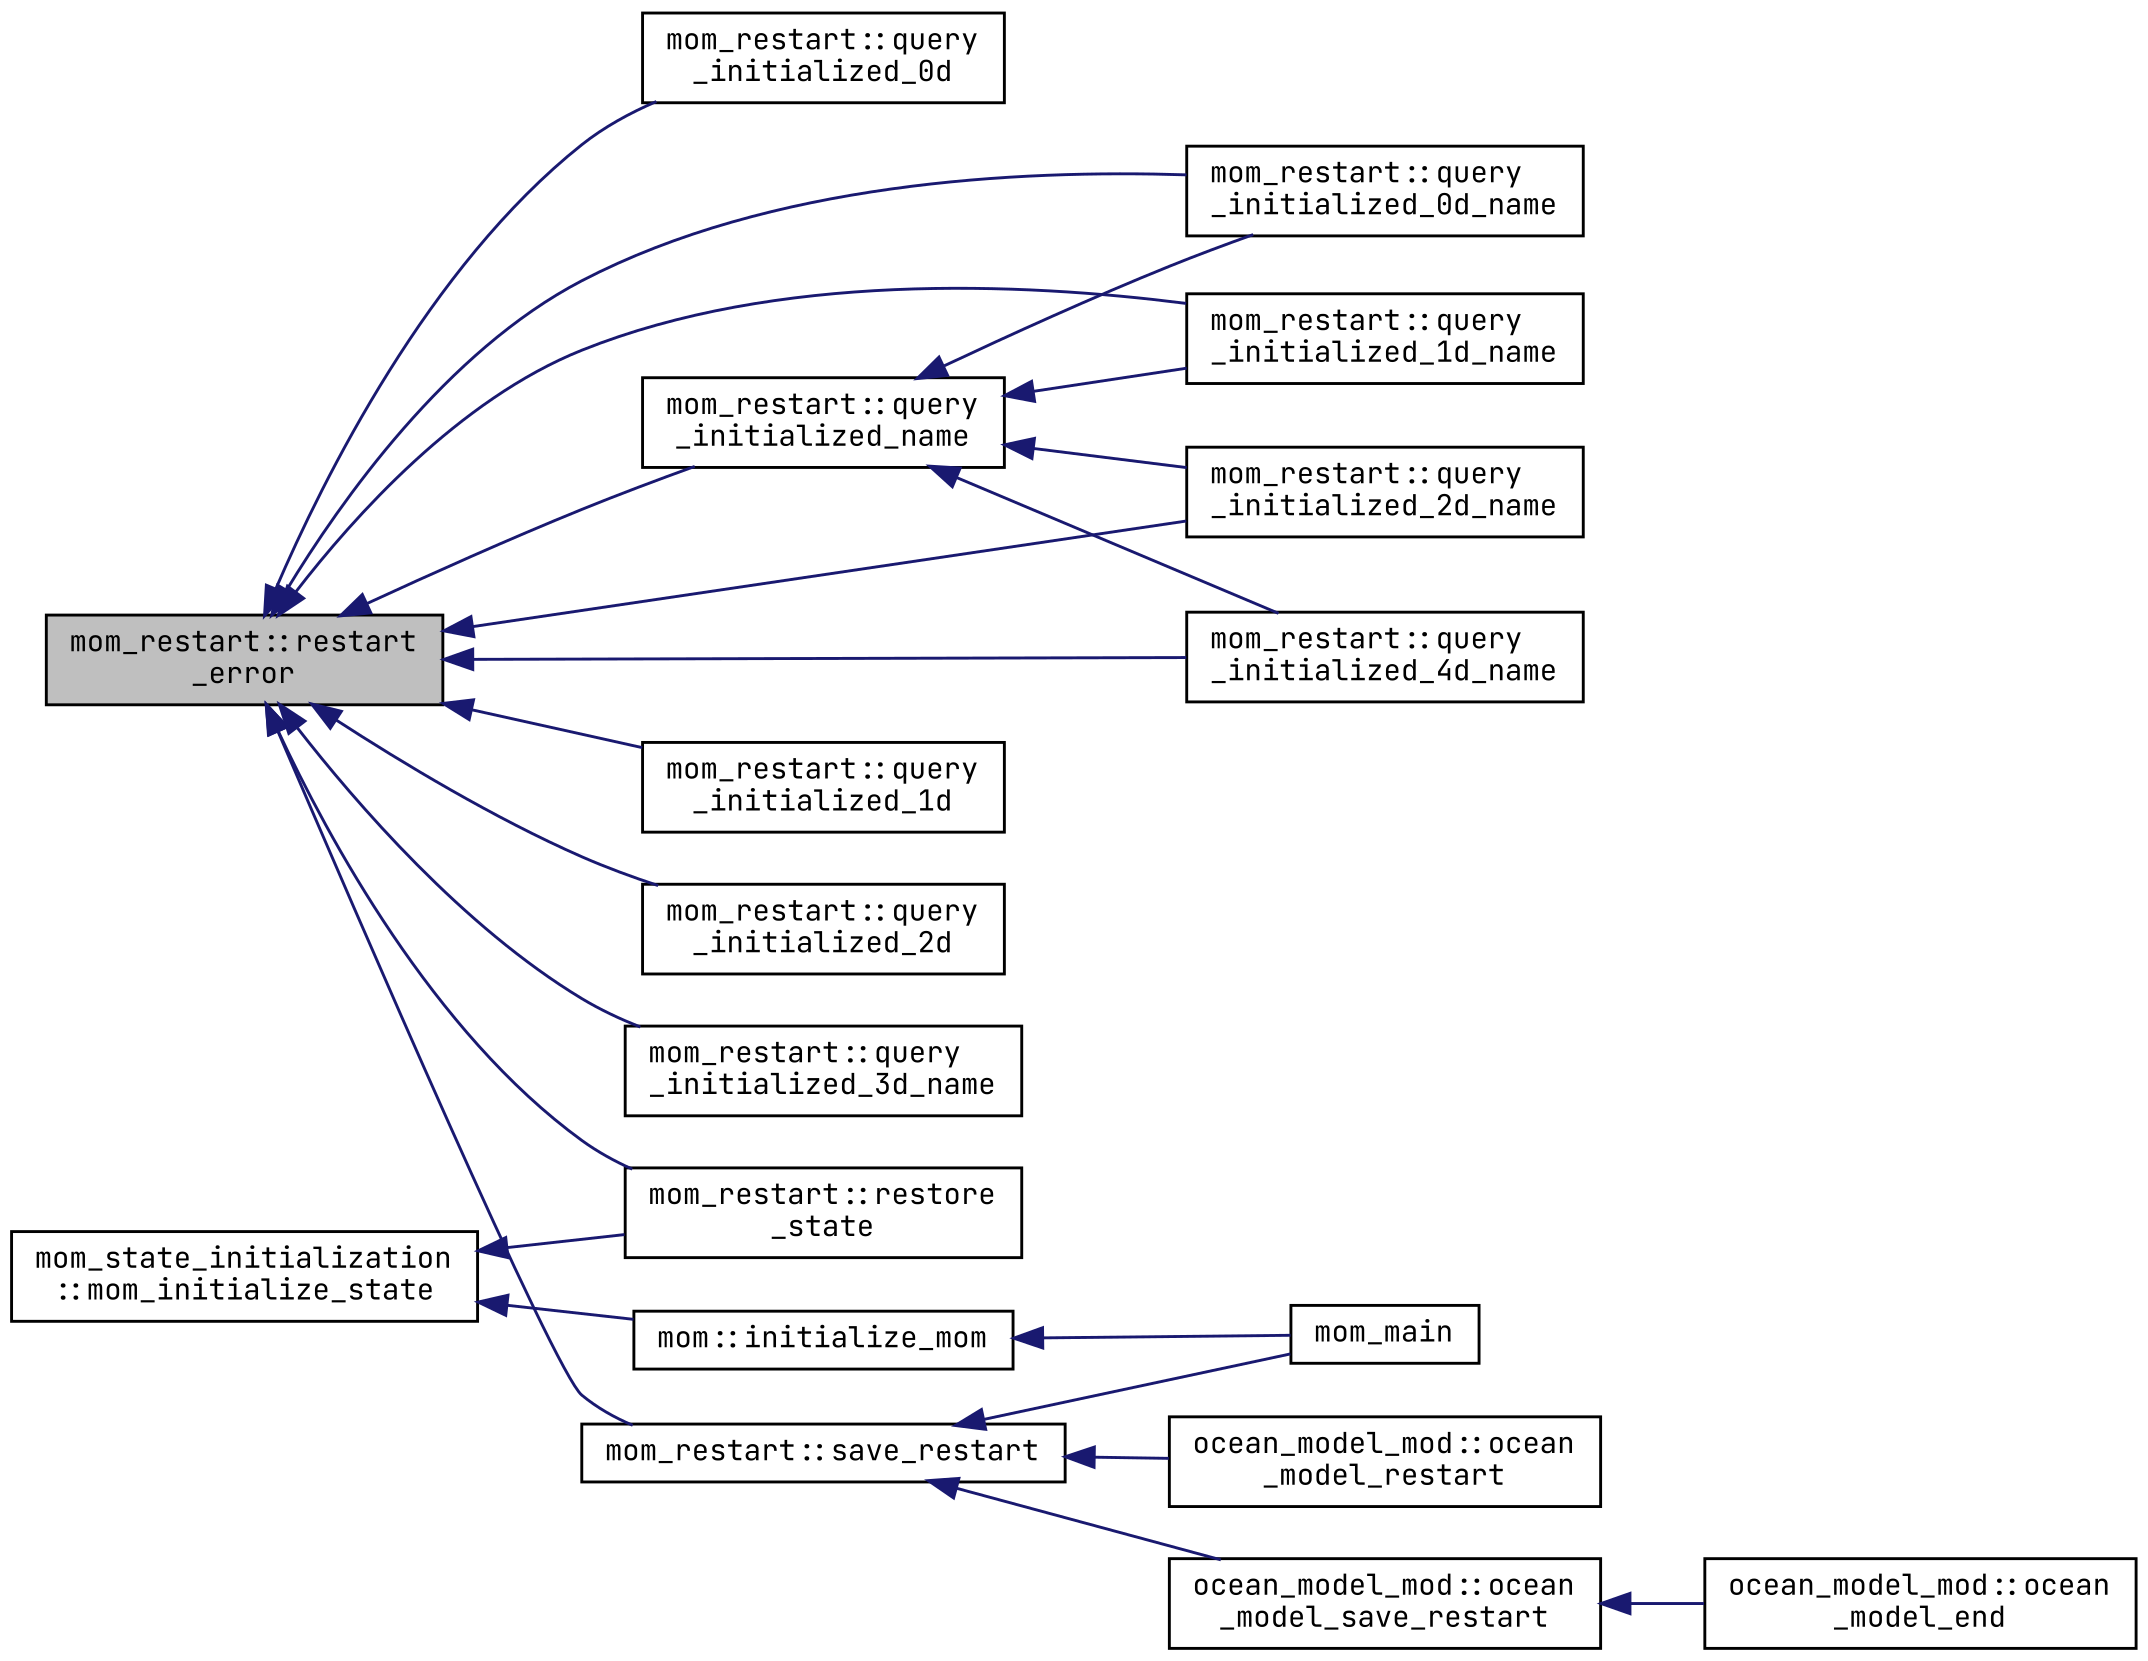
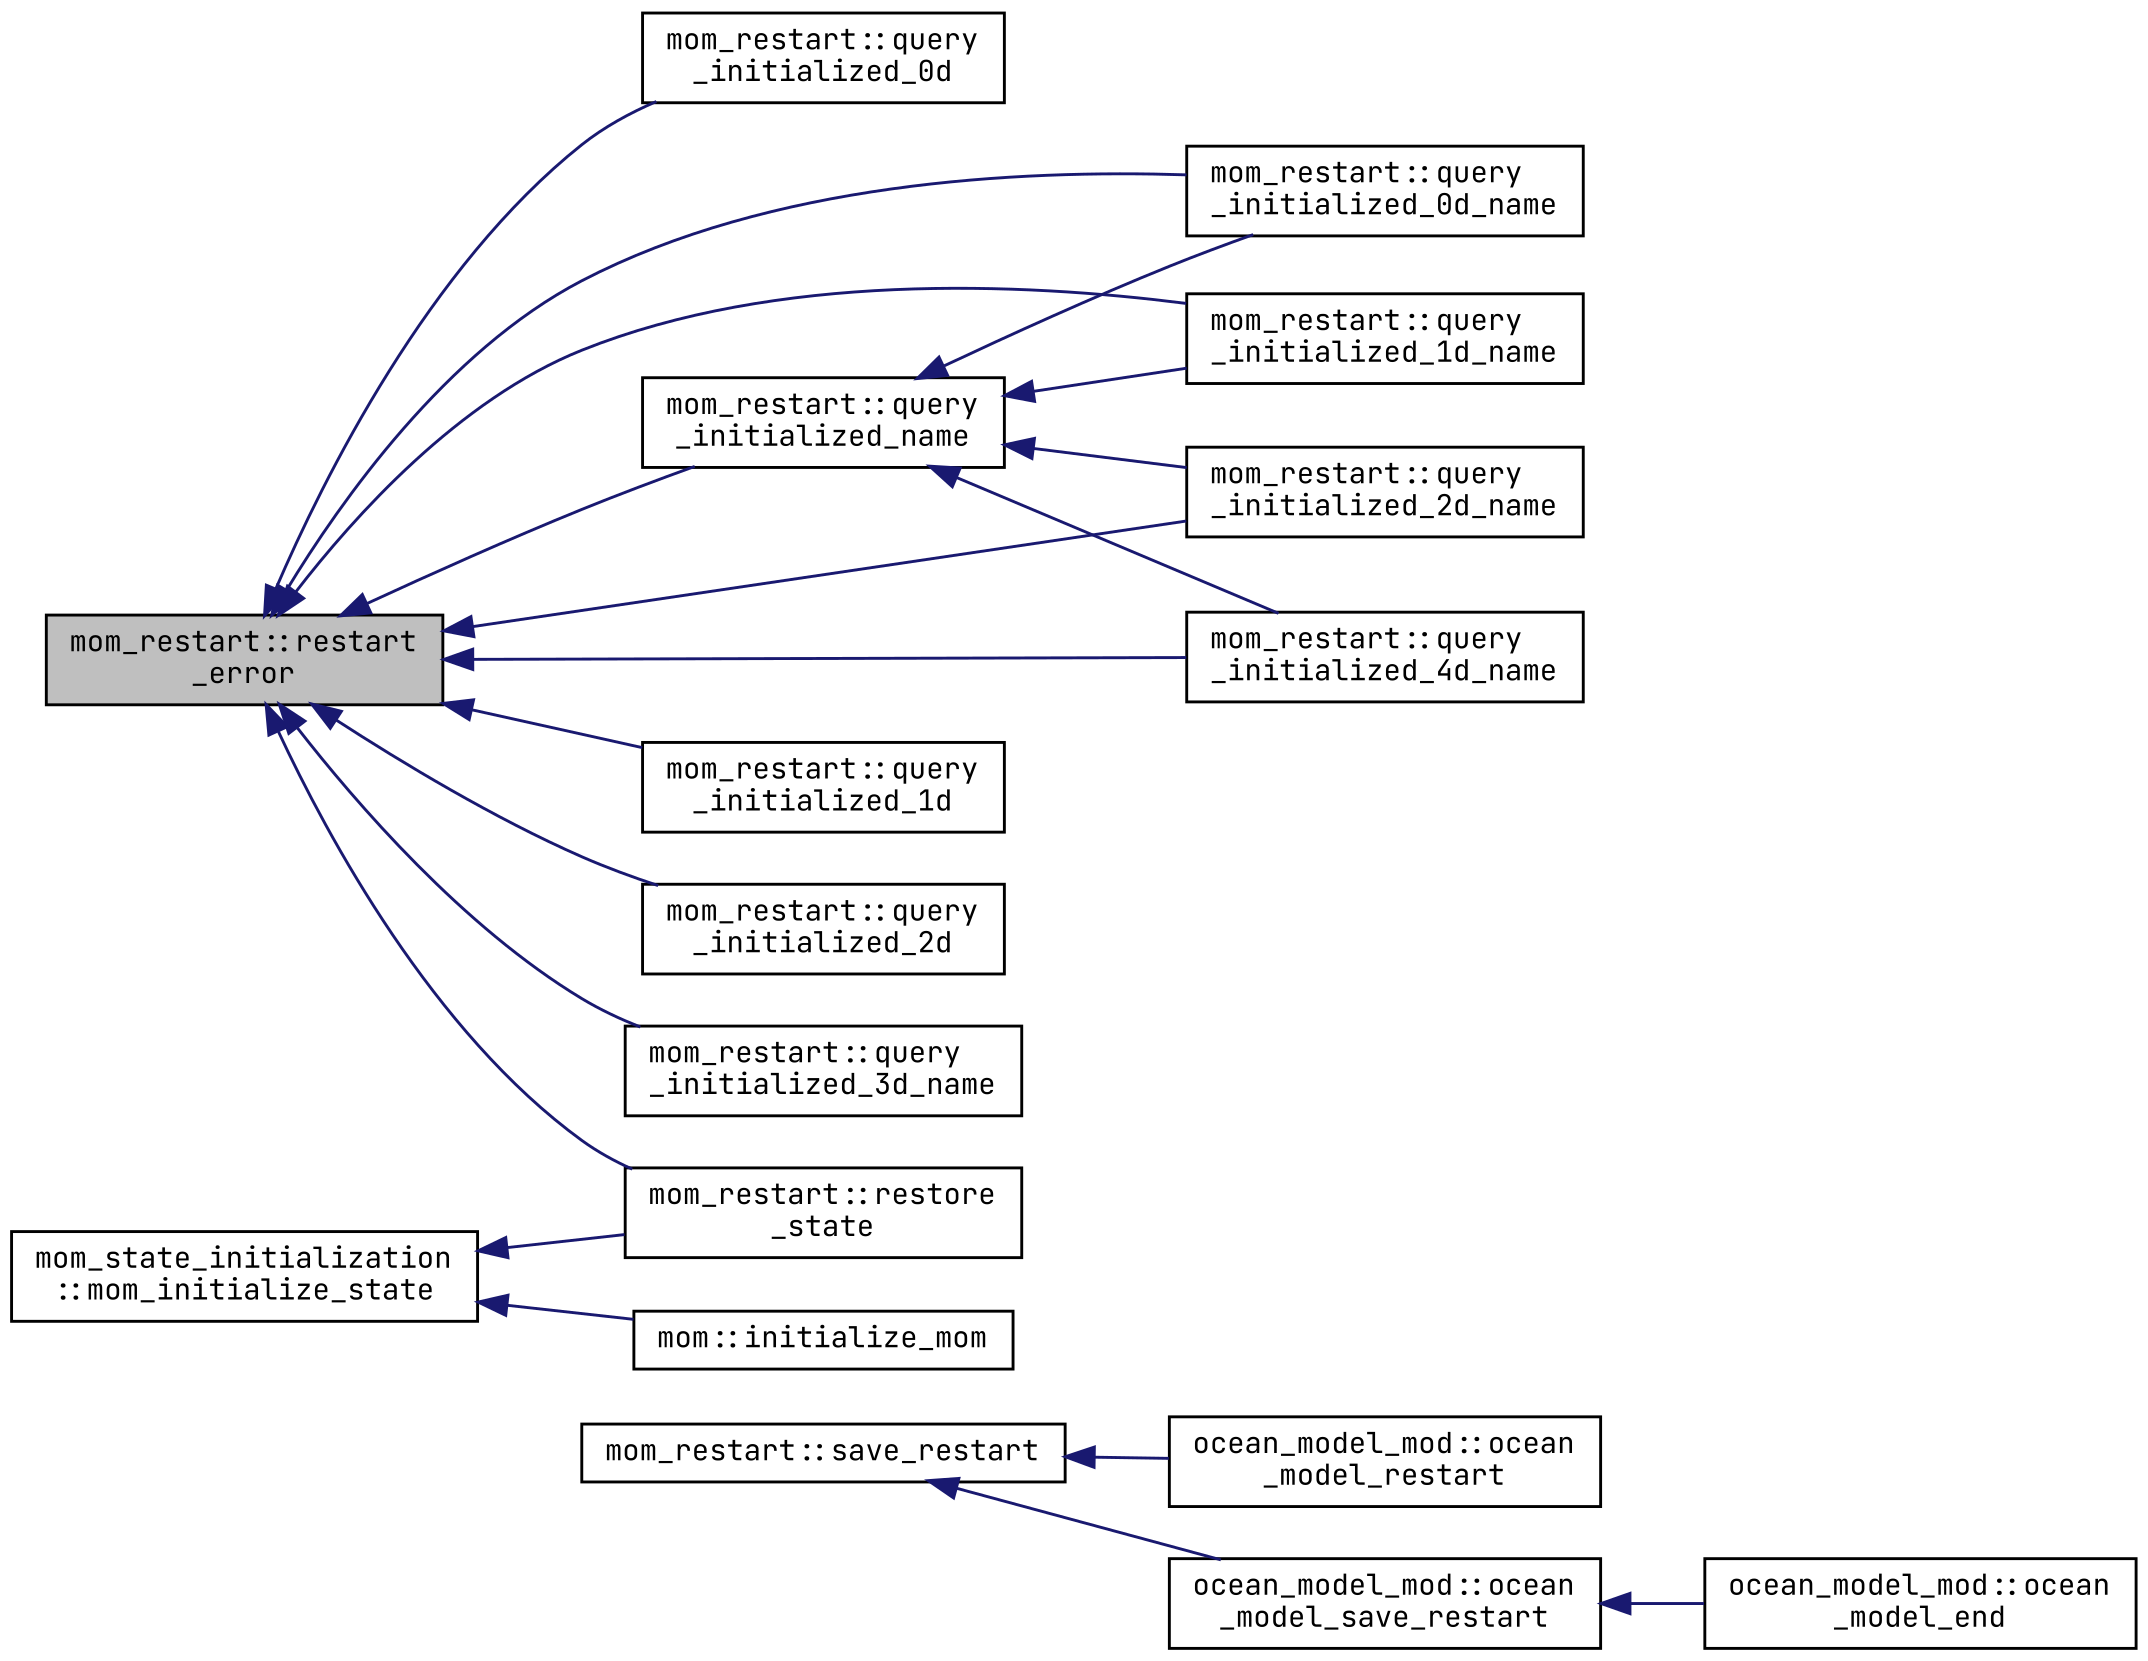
edge "mom_restart::save_restart" -> "mom_restart::restart _error": removed
node "mom_main": removed
